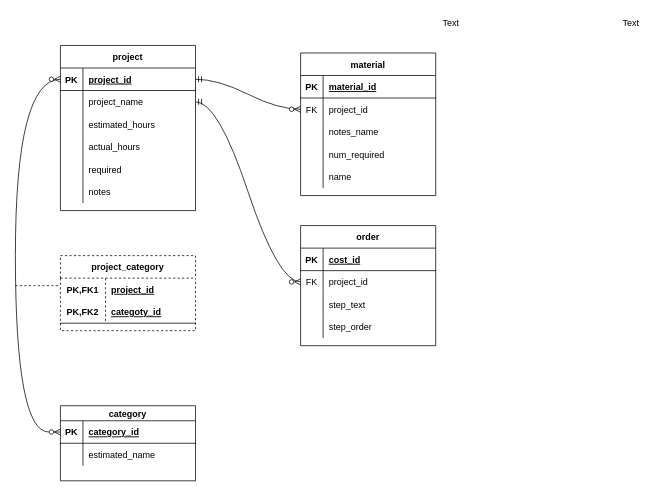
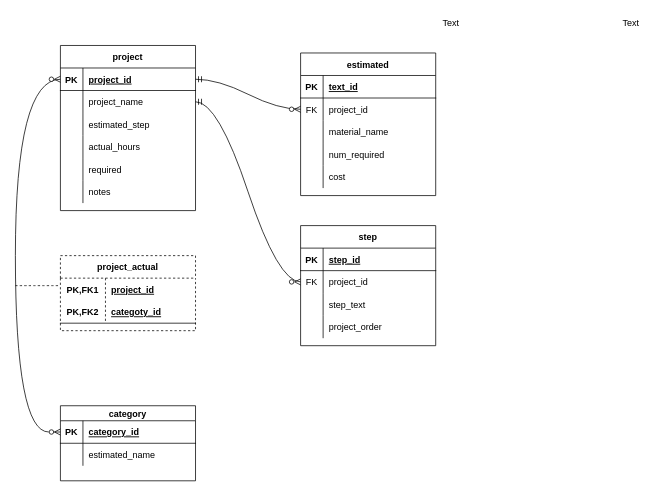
node "material": label "material" -> "estimated"
node "material_id": label "material_id" -> "text_id"
node "estimated_hours": label "estimated_hours" -> "estimated_step"
node "notes_name": label "notes_name" -> "material_name"
node "name": label "name" -> "cost"
node "order": label "order" -> "step"
node "cost_id": label "cost_id" -> "step_id"
node "project_category": label "project_category" -> "project_actual"
node "step_order": label "step_order" -> "project_order"
